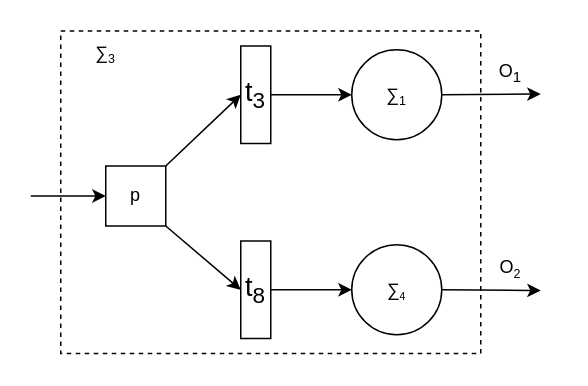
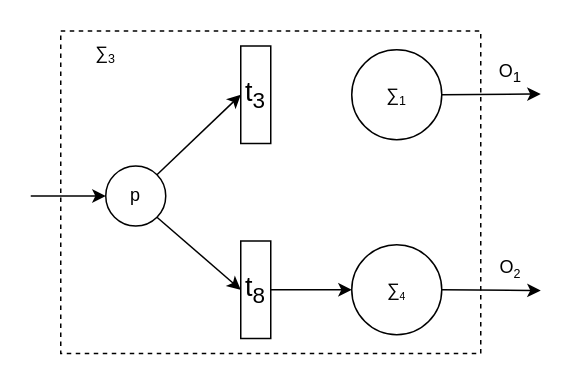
edge "t3" -> "∑1": removed
node "p": shape rectangle -> ellipse
